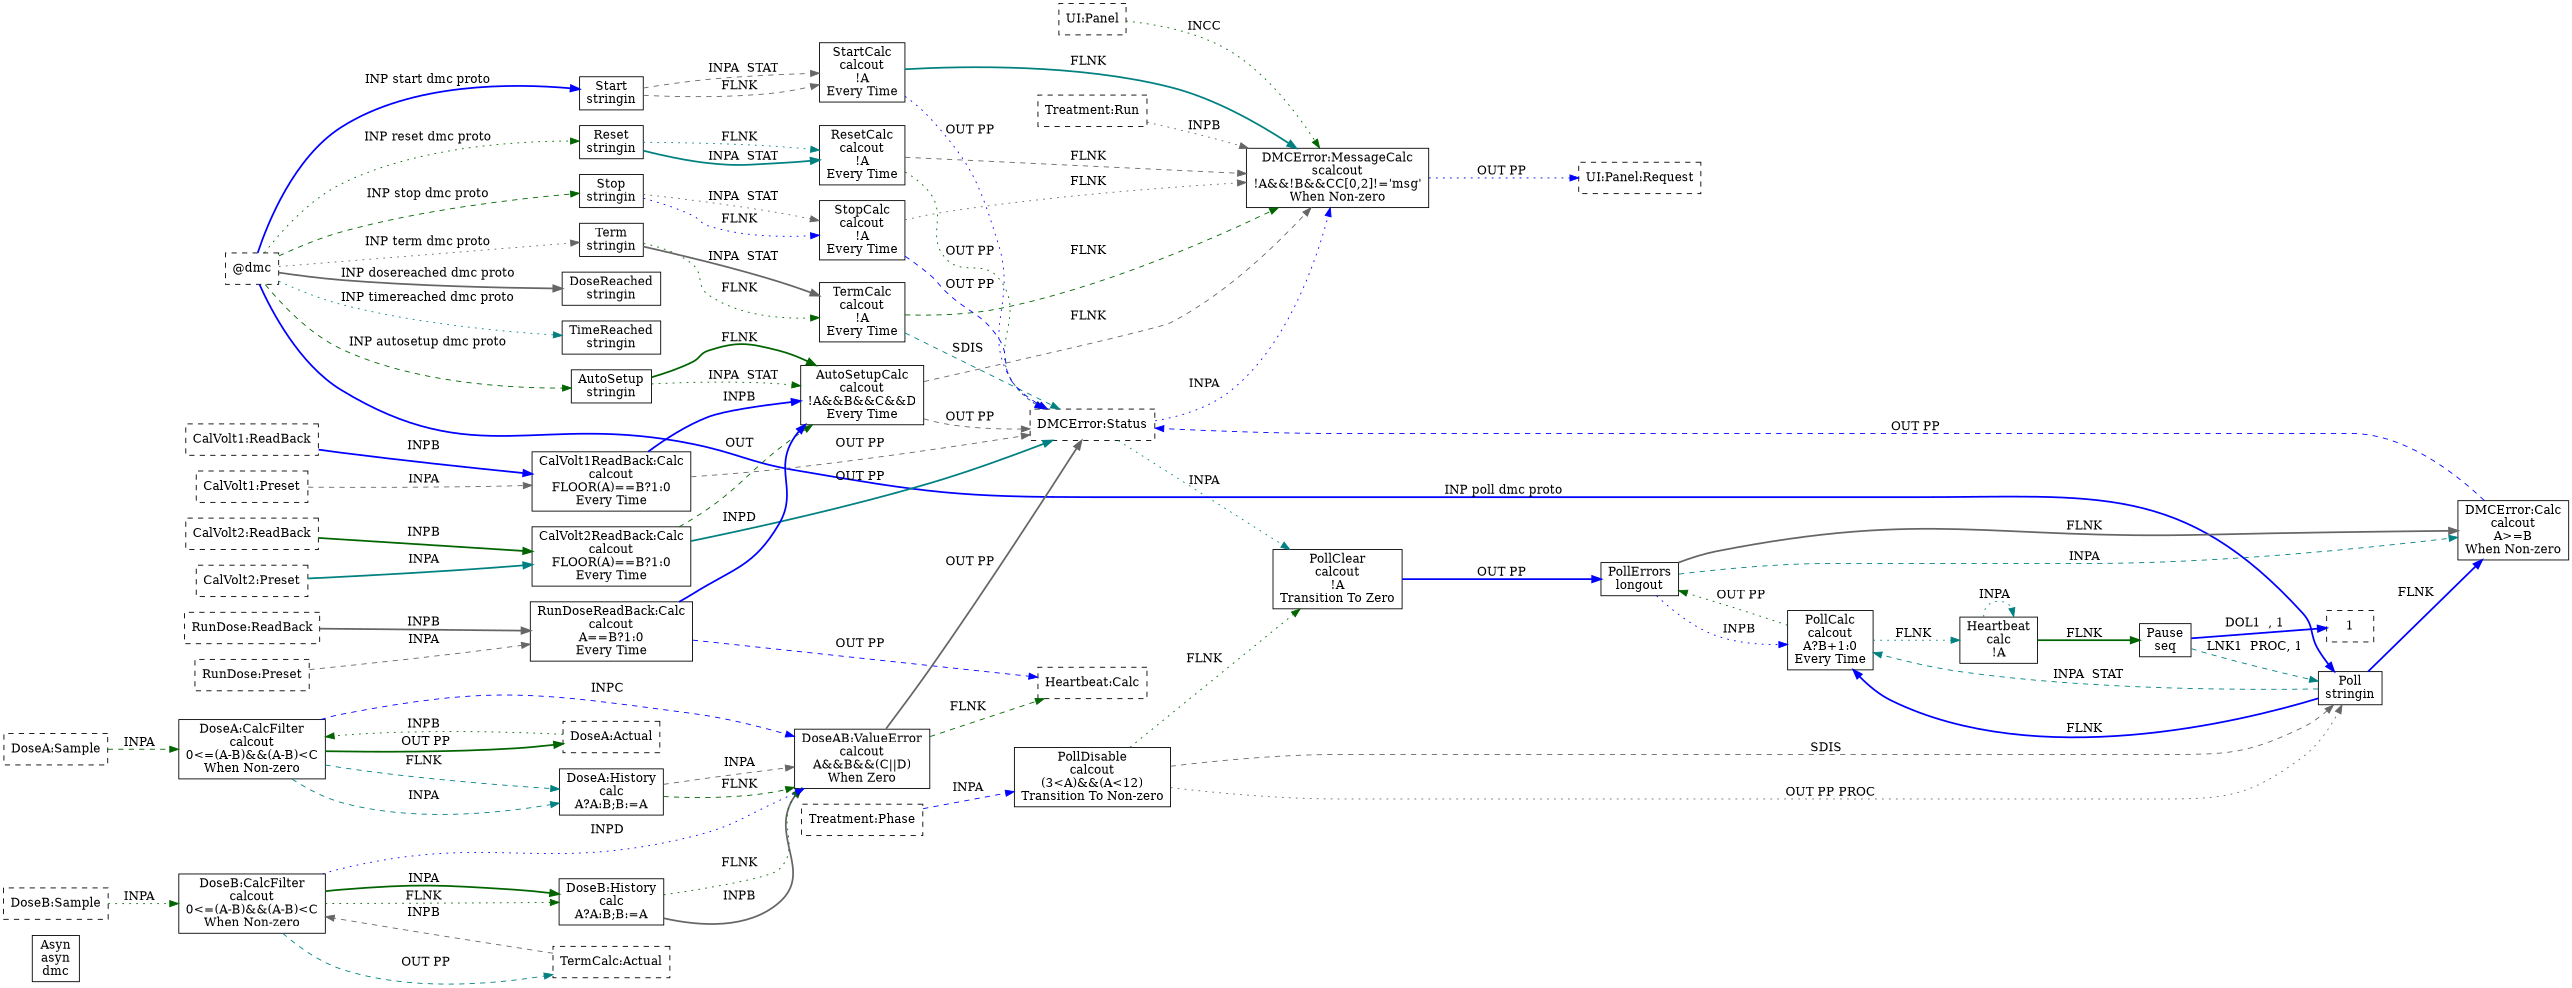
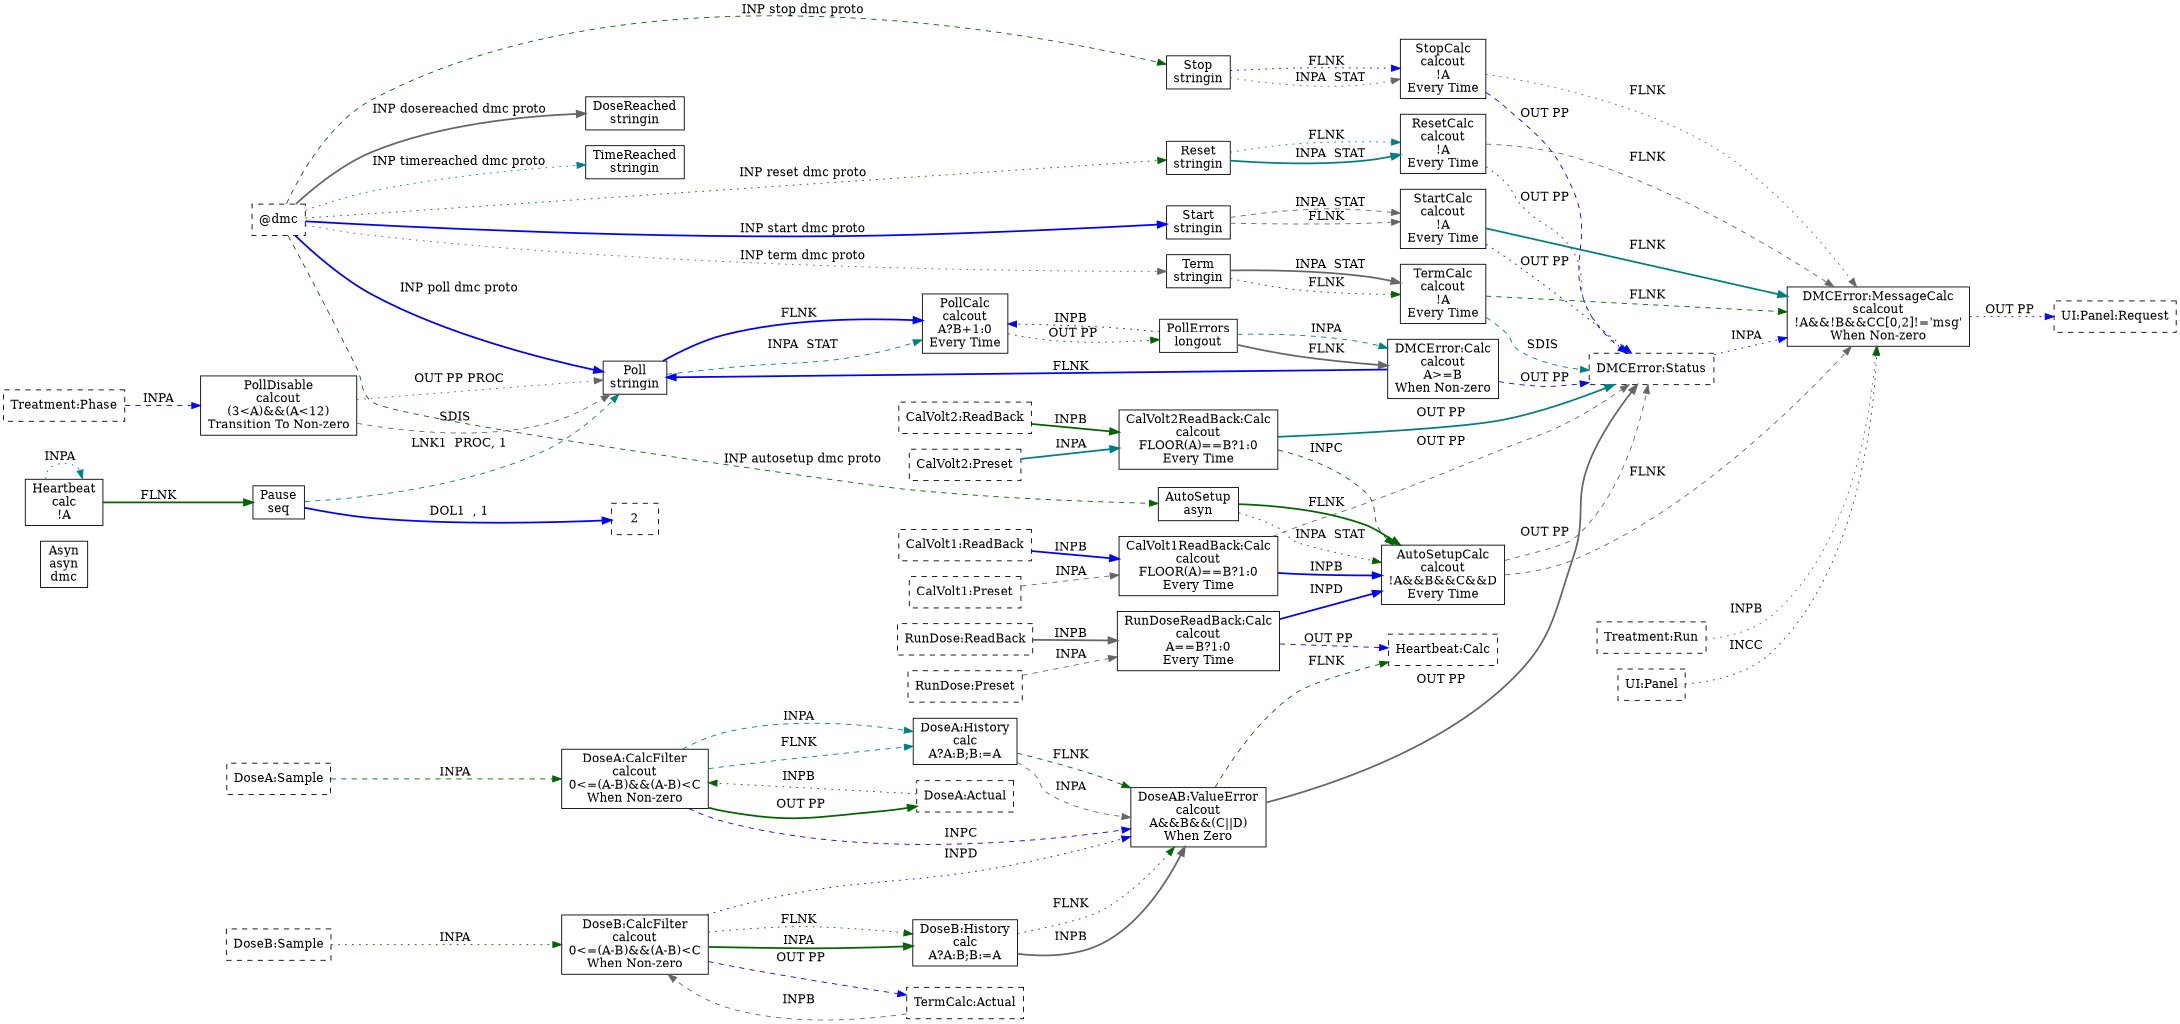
node "AutoSetup stringin": label "AutoSetup stringin" -> "AutoSetup asyn"
edge "CalVolt2ReadBack:Calc calcout FLOOR(A)==B?1:0 Every Time" -> "AutoSetupCalc calcout !A&&B&&C&&D Every Time": label "OUT  " -> "INPC  "
node "PollClear calcout !A Transition To Zero": removed
edge "Poll stringin" -> "DMCError:Calc calcout A>=B When Non-zero": reversed
node "1": label "1" -> "2"
edge "PollCalc calcout A?B+1:0 Every Time" -> "Heartbeat calc !A": removed, label "FLNK"
edge "DoseB:CalcFilter calcout 0<=(A-B)&&(A-B)<C When Non-zero" -> "TermCalc:Actual": color teal -> blue
